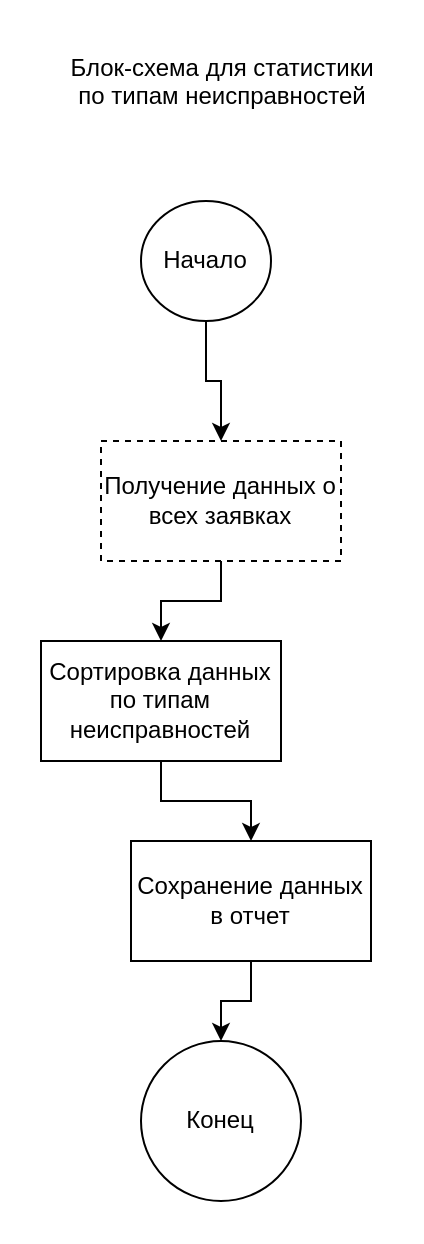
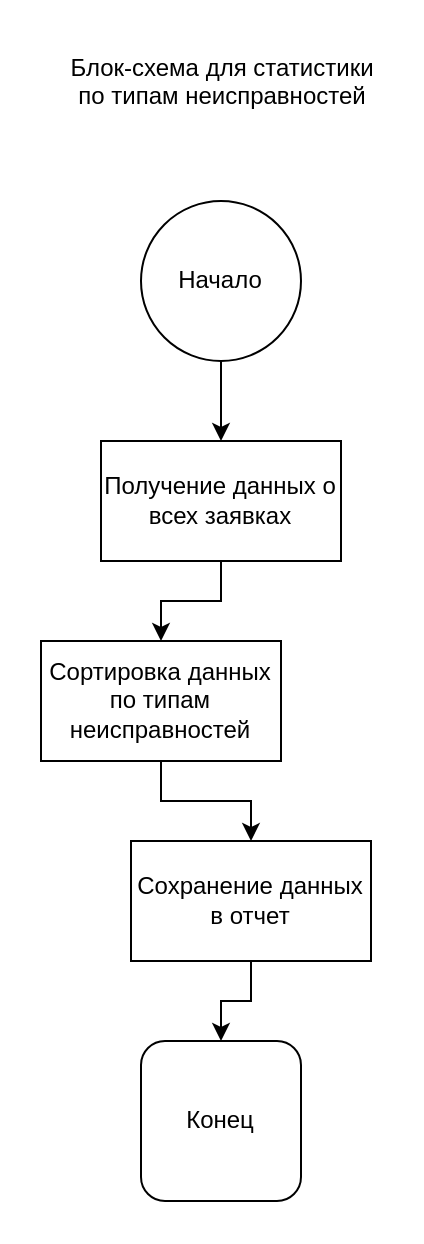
node "Начало": size 130x120 -> 160x160
node "Получение данных о всех заявках": style dashed -> solid
node "Конец": shape ellipse -> rounded rectangle
